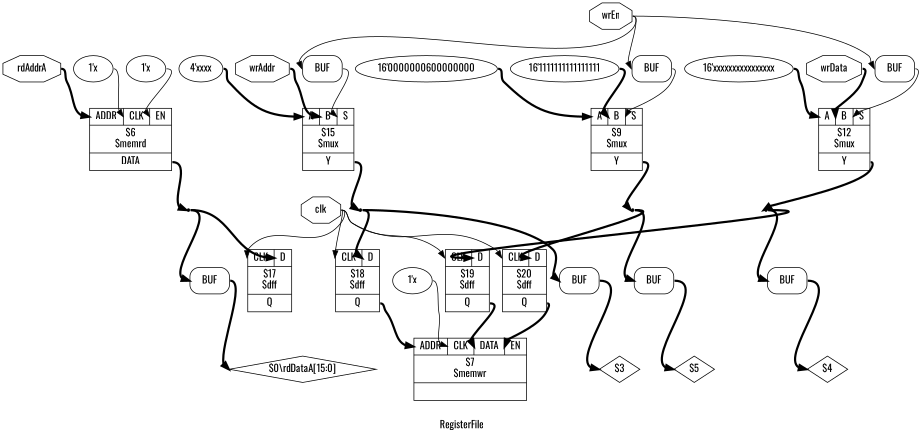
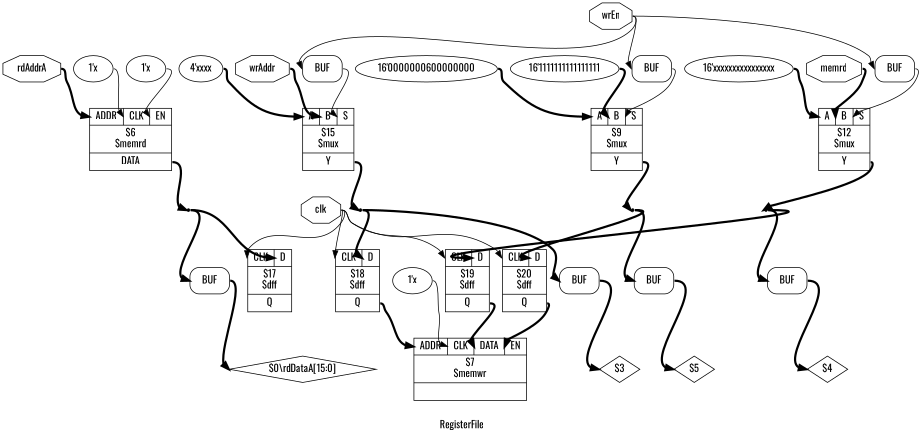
node "wrData": label "wrData" -> "memrd"
